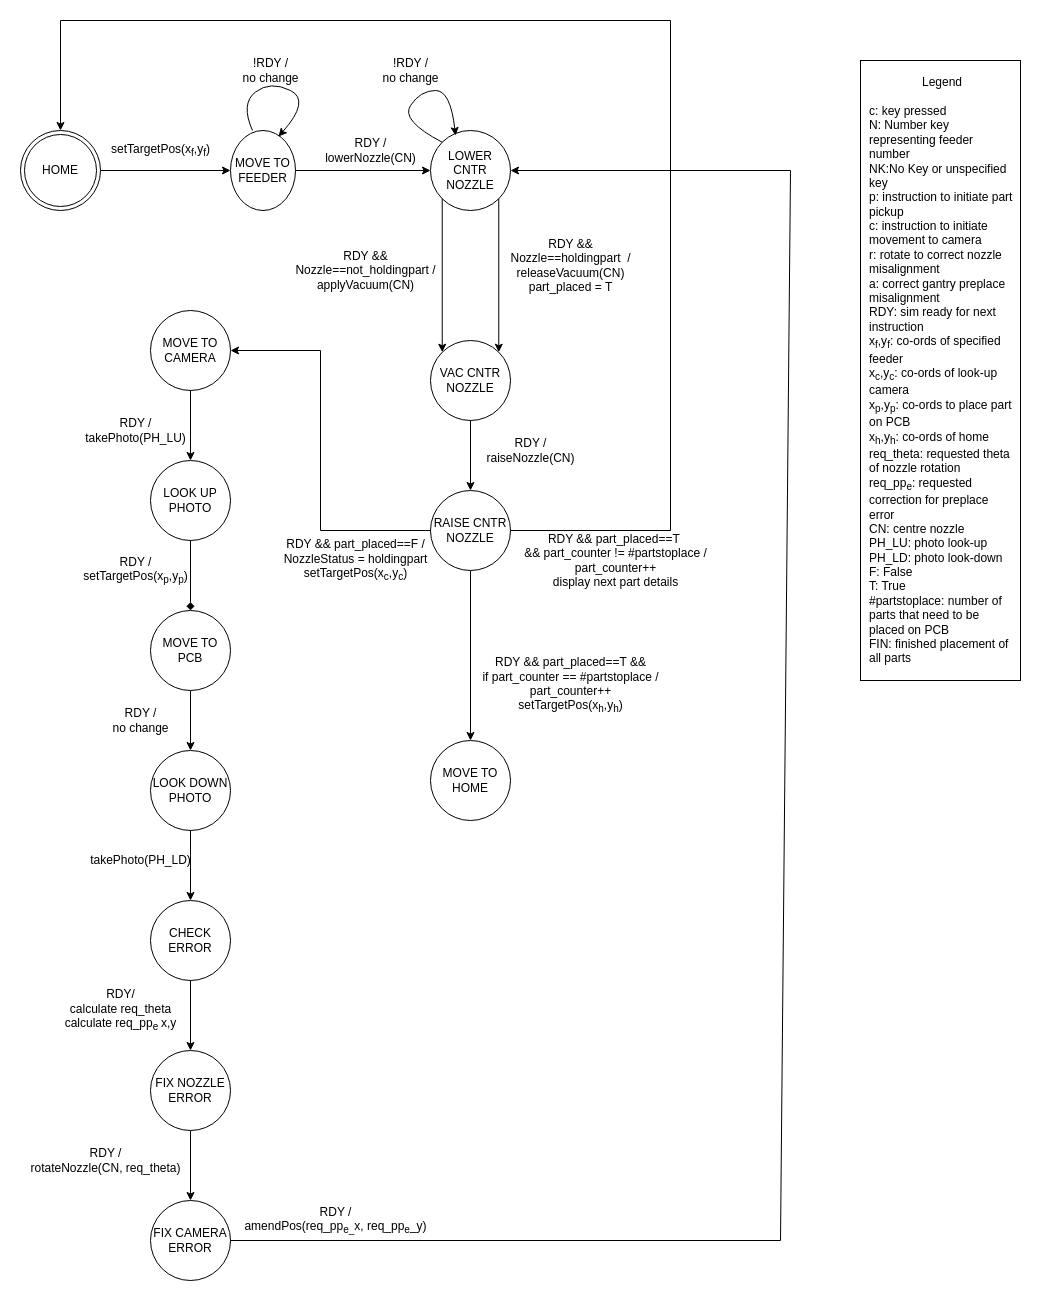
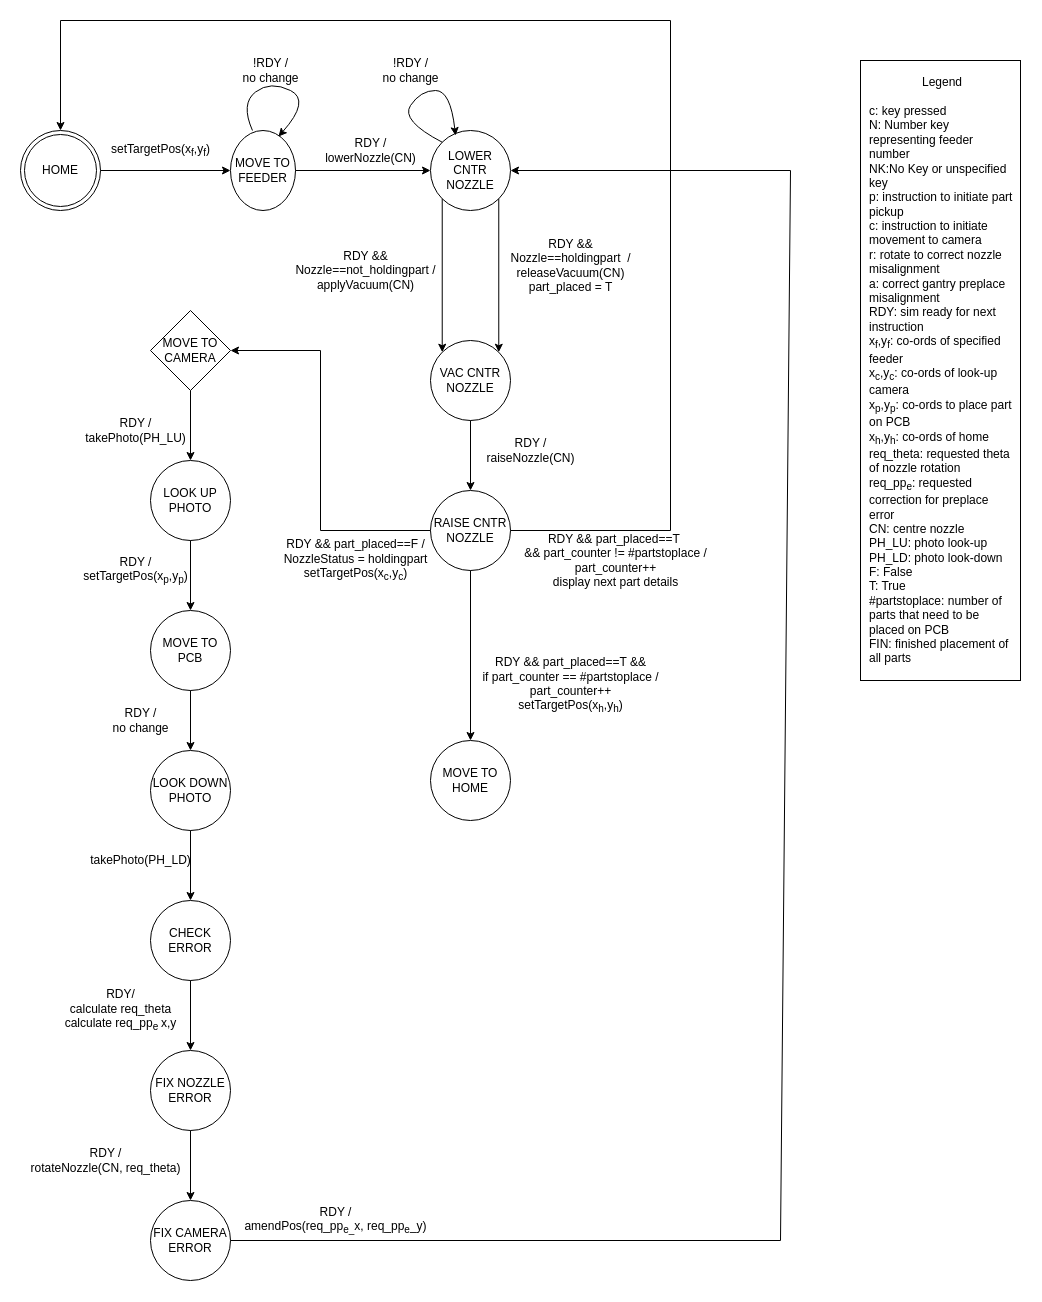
node "MOVE TO CAMERA": shape ellipse -> diamond
edge "LOOK UP PHOTO" -> "MOVE TO PCB": arrowhead diamond -> classic
